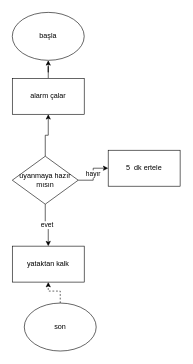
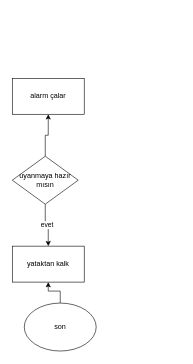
node "başla": removed
edge "alarm çalar" -> "başla": removed
edge "uyanmaya hazır mısın" -> "5 dk ertele": removed, label "hayır"
node "5 dk ertele": removed
edge "son" -> "yataktan kalk": style dashed -> solid
